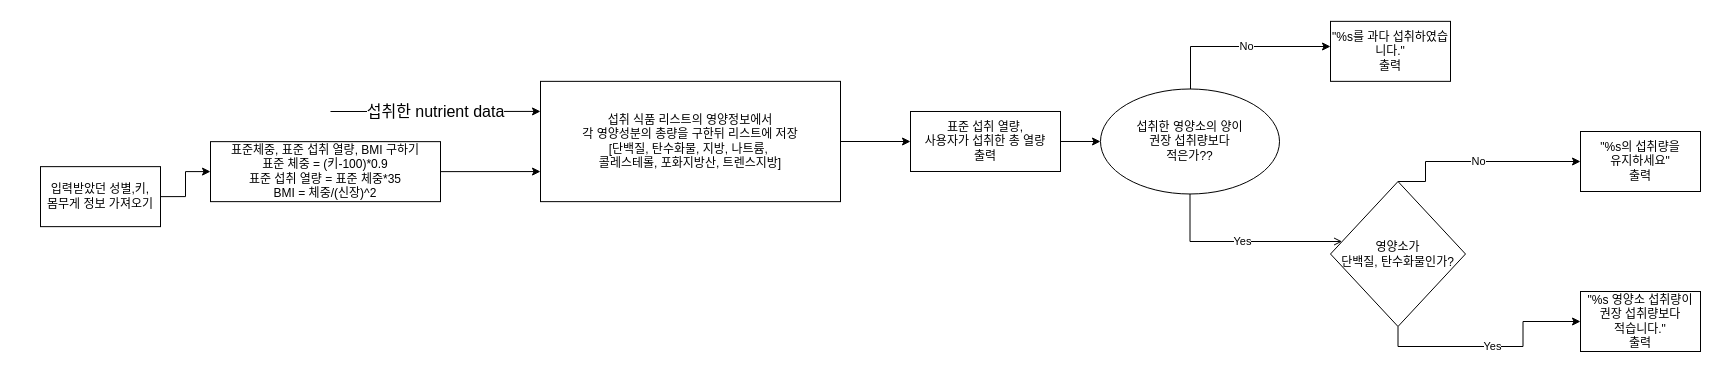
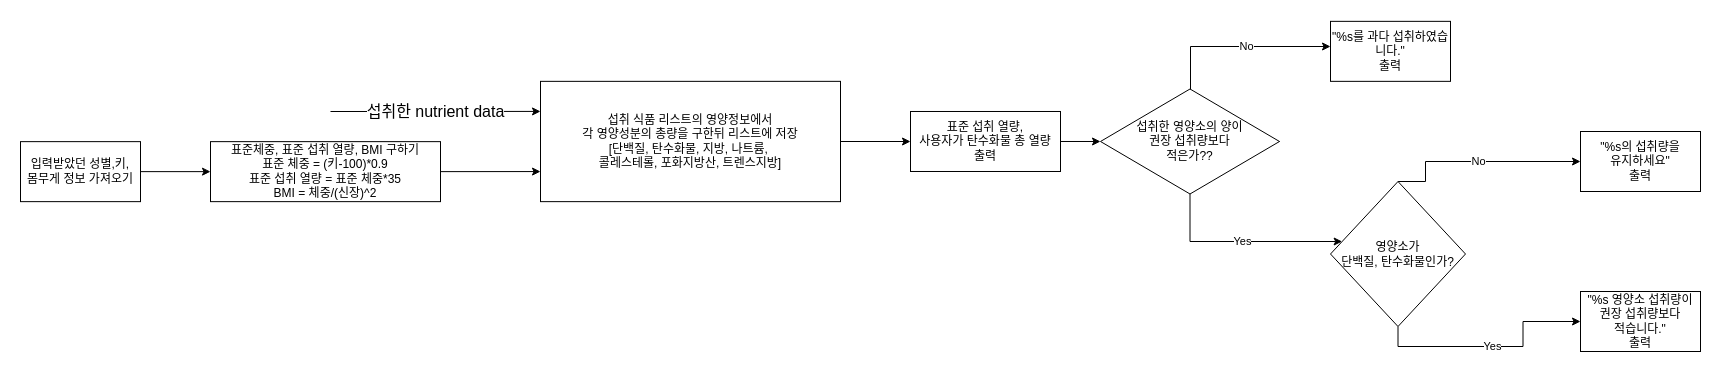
node "섭취한 영양소의 양이 권장 섭취량보다 적은가??": shape ellipse -> diamond
node "표준 섭취 열량, 사용자가 섭취한 총 열량 출력": label "표준 섭취 열량, 사용자가 섭취한 총 열량 출력" -> "표준 섭취 열량, 사용자가 탄수화물 총 열량 출력"
node "입력받았던 성별,키, 몸무게 정보 가져오기": moved (101, 197) -> (81, 172)
edge "섭취한 영양소의 양이 권장 섭취량보다 적은가??" -> "영양소가 단백질, 탄수화물인가?": arrowhead open -> classic
